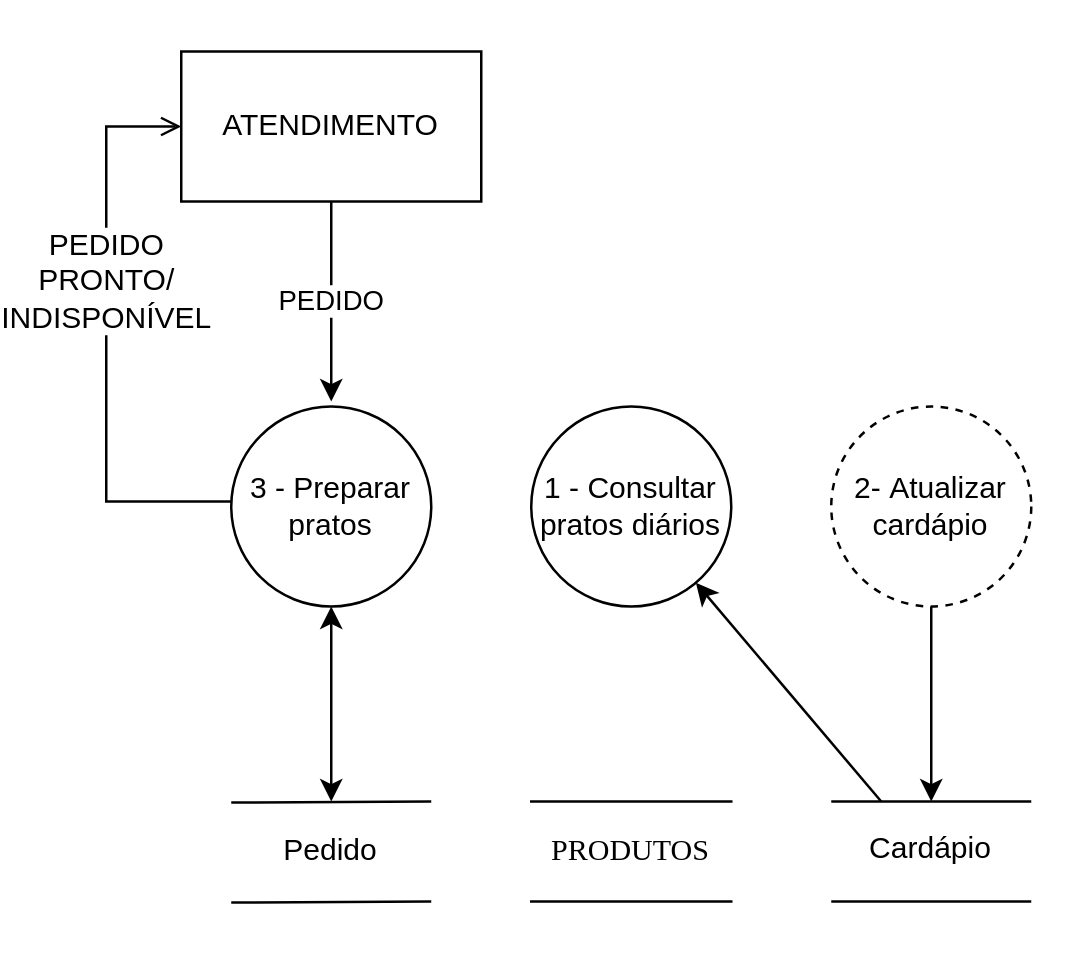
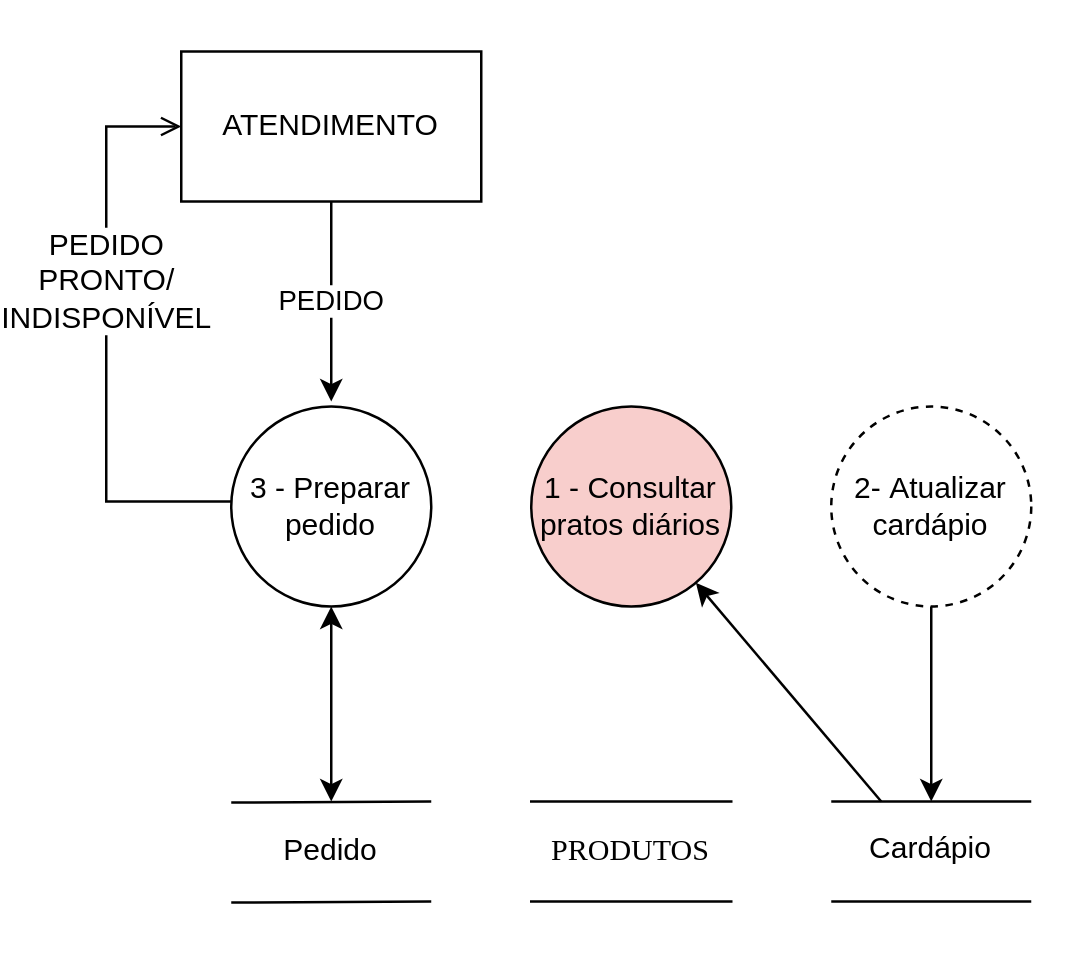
node "3 - Preparar pratos": label "3 - Preparar pratos" -> "3 - Preparar pedido"
node "1 - Consultar pratos diários": fillcolor #ffffff -> #f8cecc
